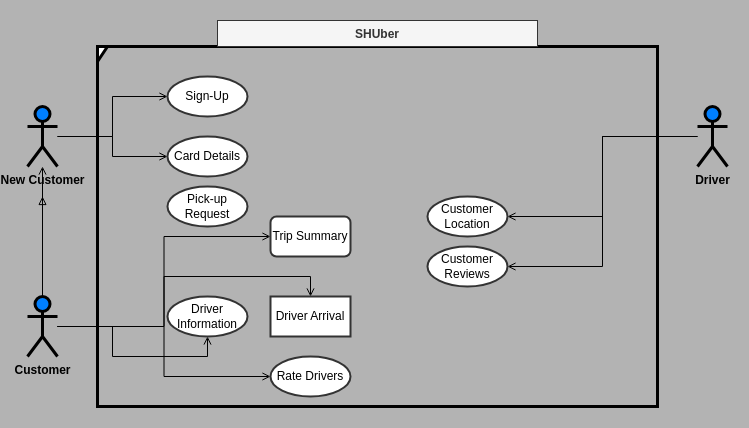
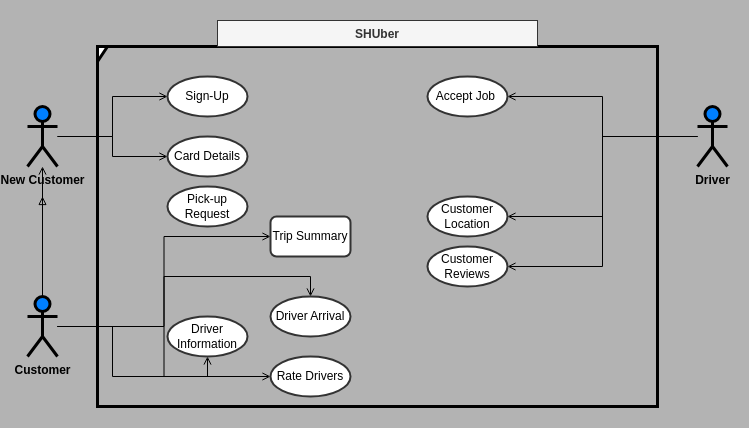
node "Accept Job": added
edge "Driver" -> "Accept Job": added
node "Driver Information": moved (208, 317) -> (208, 337)
node "Driver Arrival": shape rectangle -> ellipse
